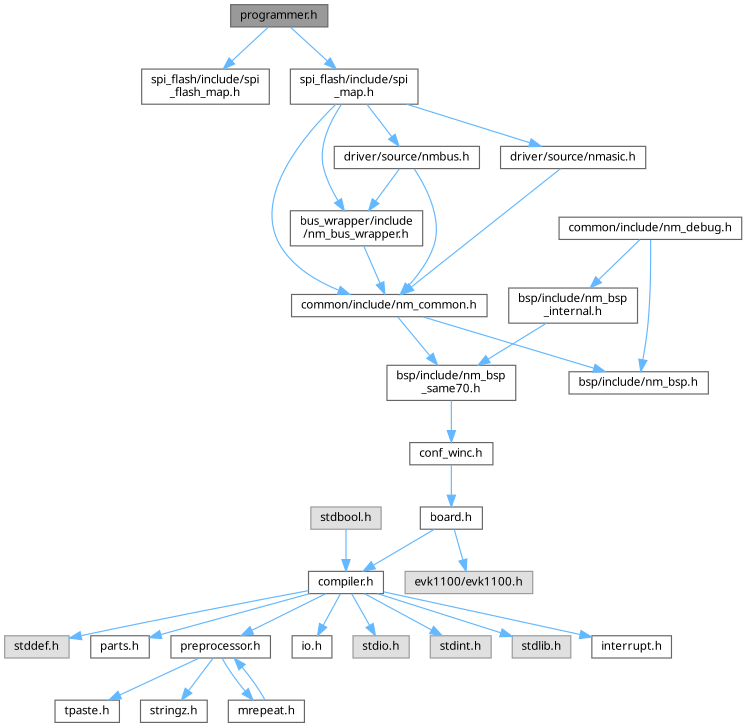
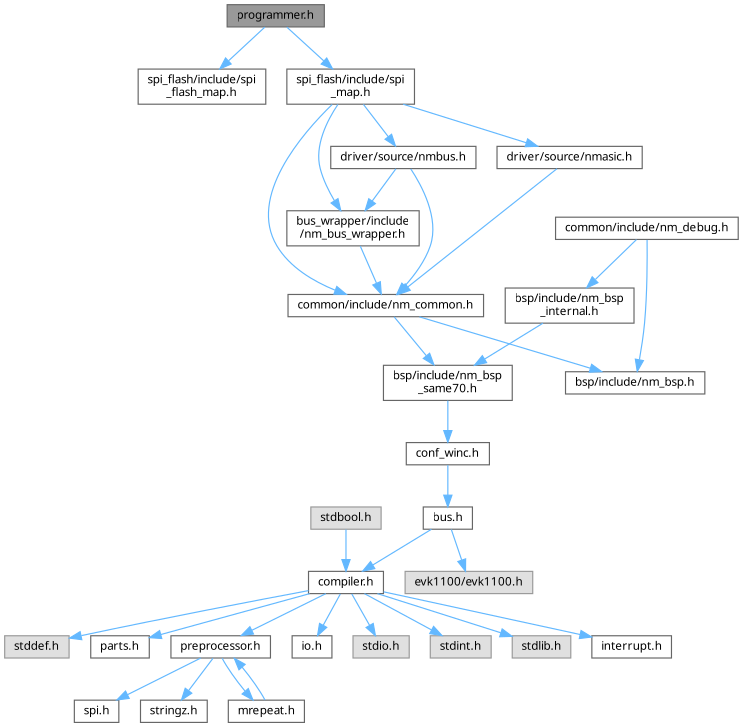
node "board.h": label "board.h" -> "bus.h"
node "tpaste.h": label "tpaste.h" -> "spi.h"
